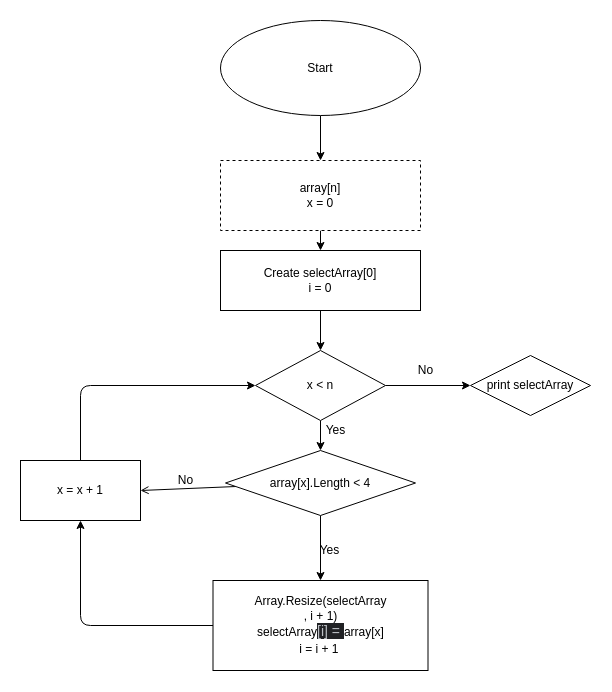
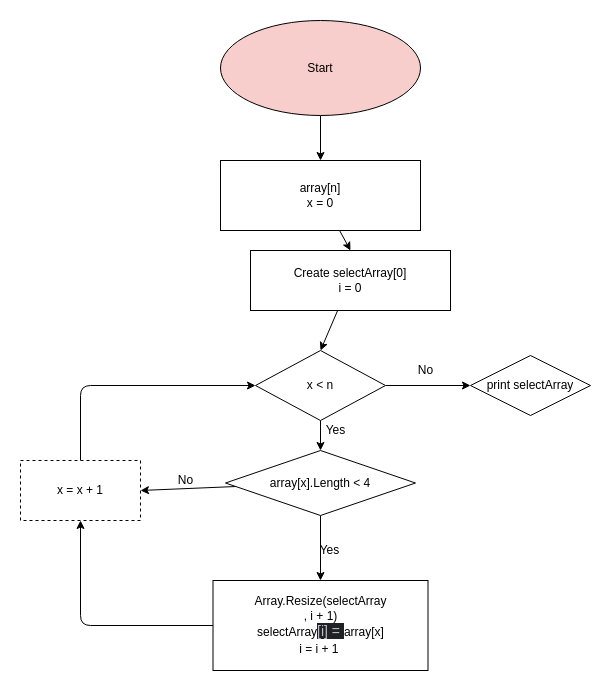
node "Start": fillcolor #ffffff -> #f8cecc
node "array[n] x = 0": style dashed -> solid
node "Create selectArray[0] i = 0": moved (321, 281) -> (351, 281)
edge "array[x].Length < 4" -> "x = x + 1": arrowhead open -> classic
node "x = x + 1": style solid -> dashed
